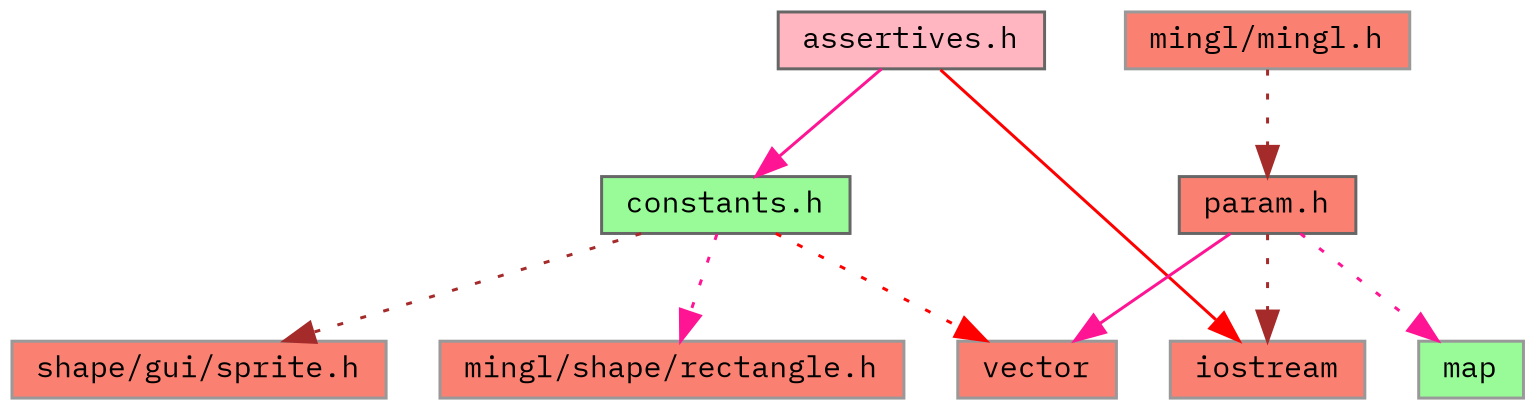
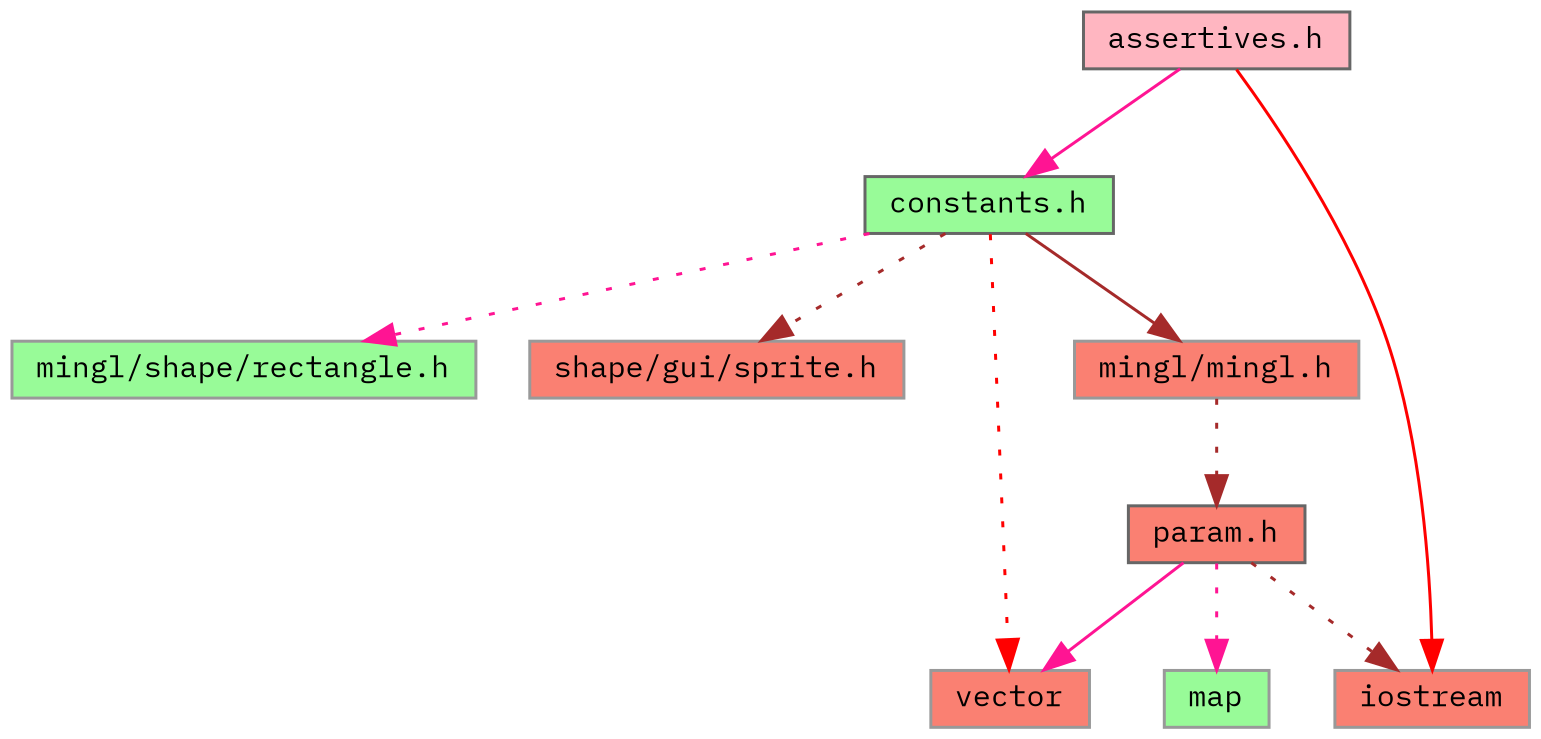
edge "constants.h" -> "mingl/mingl.h": added
node "mingl/shape/rectangle.h": fillcolor salmon -> palegreen
